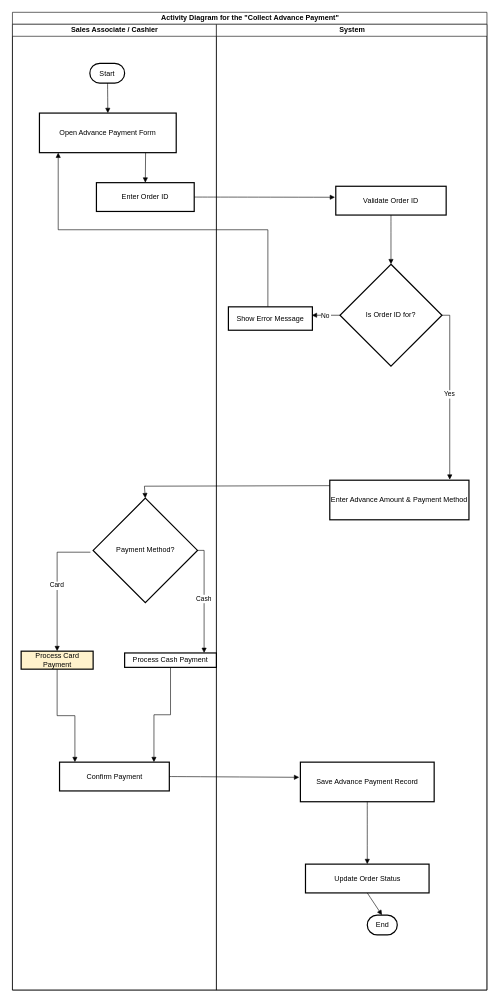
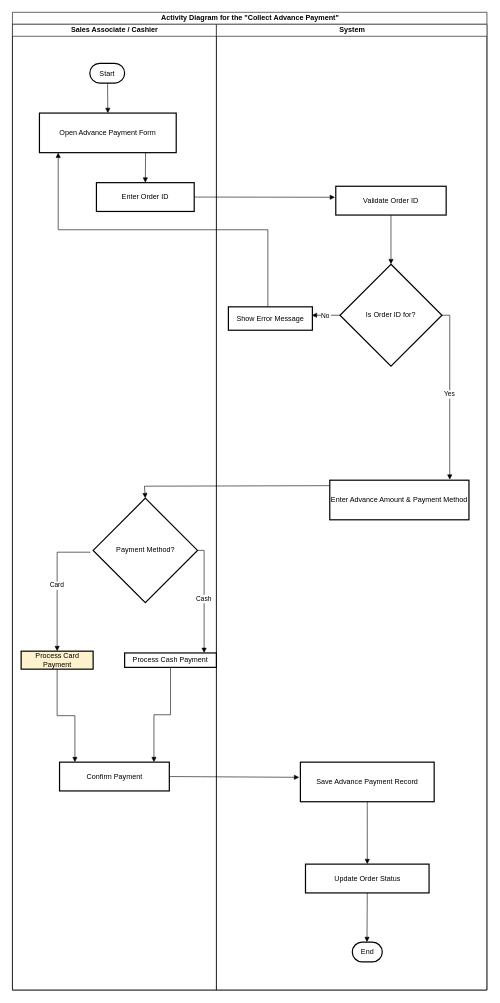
node "End": moved (382, 925) -> (367, 952)
